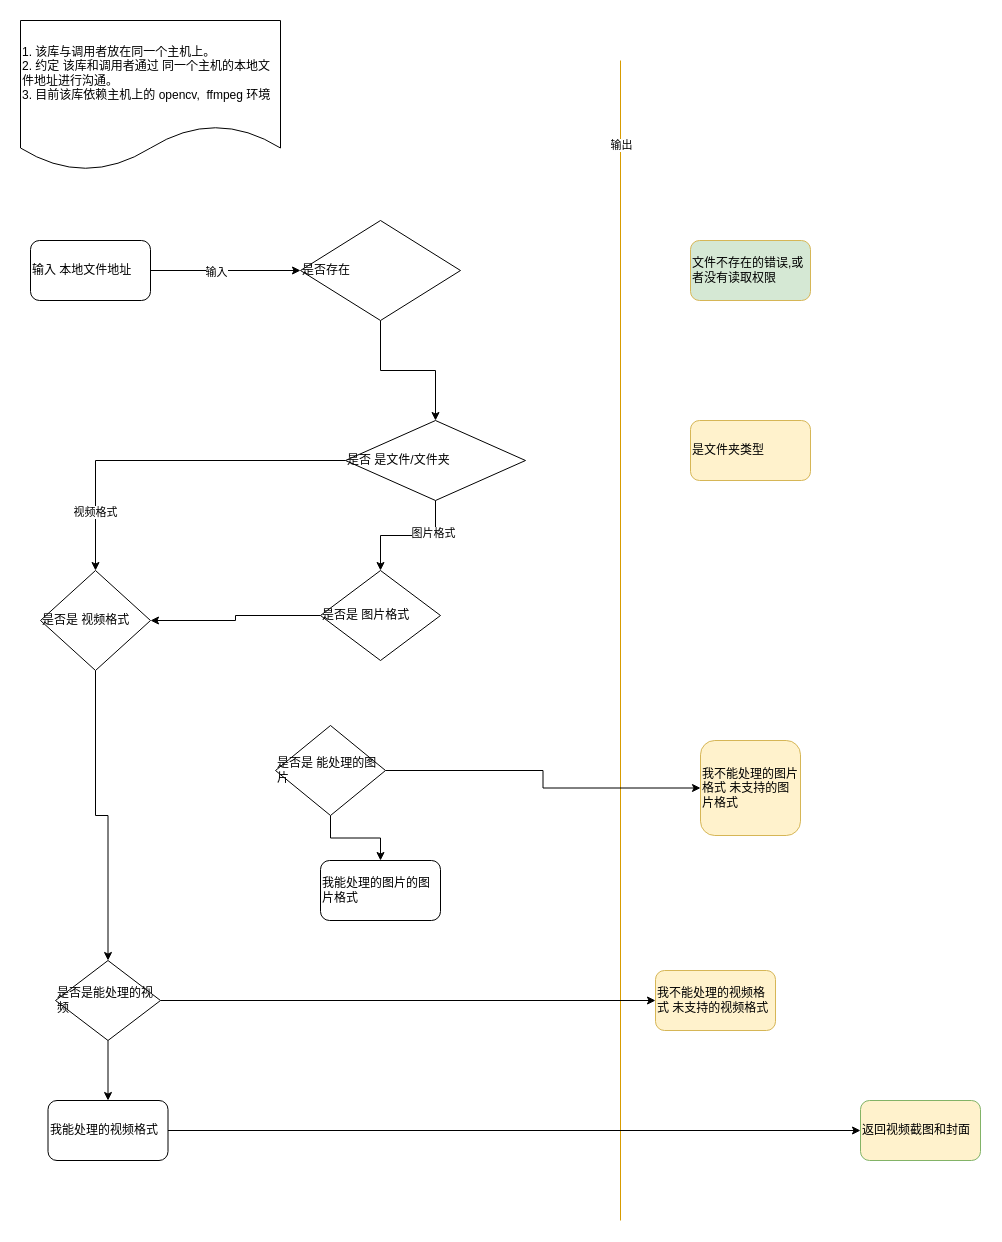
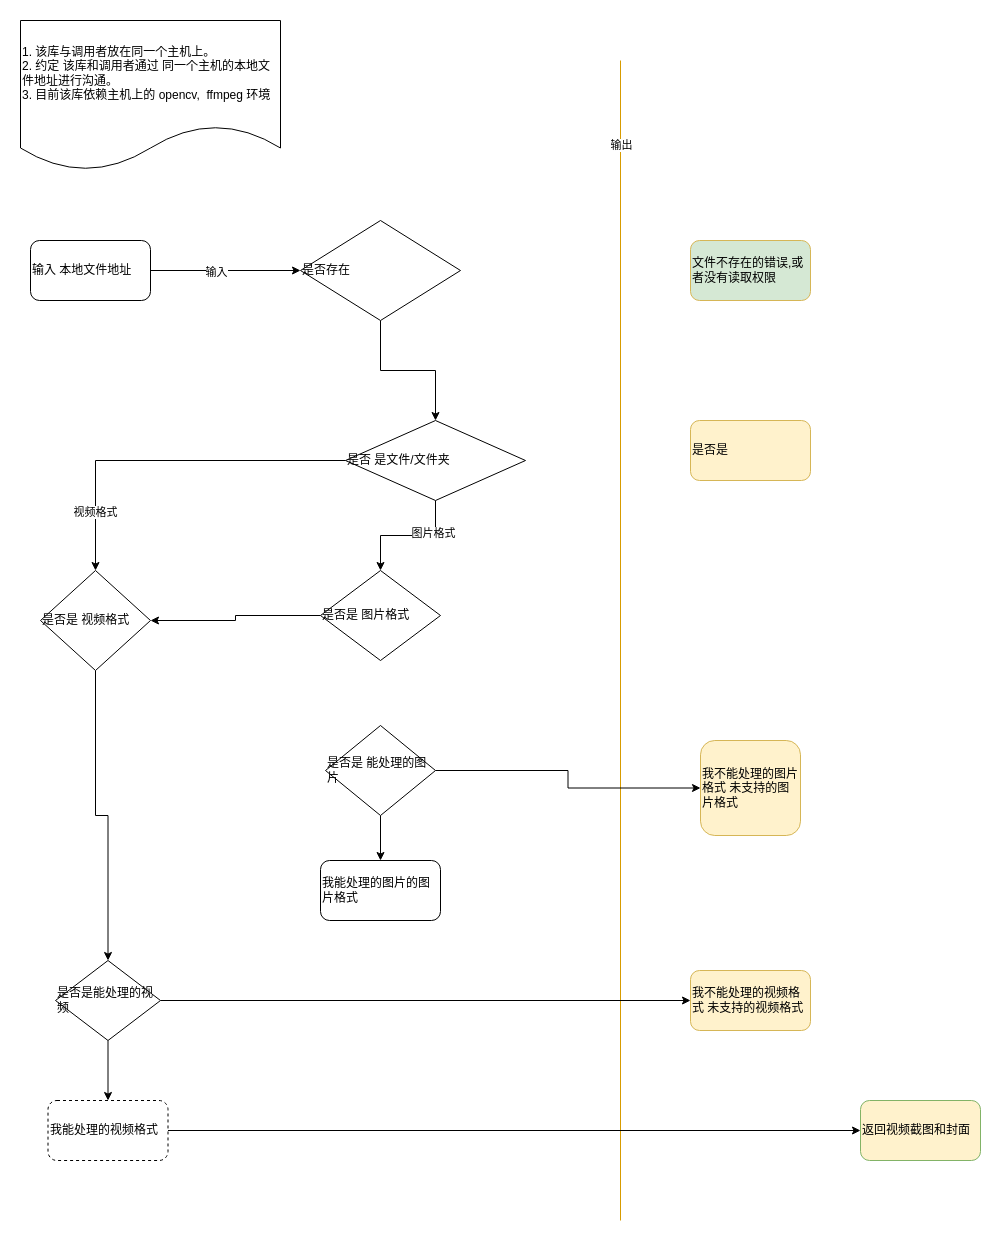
node "是文件夹类型": label "是文件夹类型" -> "是否是"
node "是否是 能处理的图片": moved (331, 771) -> (381, 771)
node "我不能处理的视频格式 未支持的视频格式": moved (716, 1001) -> (751, 1001)
node "我能处理的视频格式": style solid -> dashed
